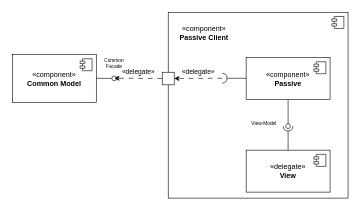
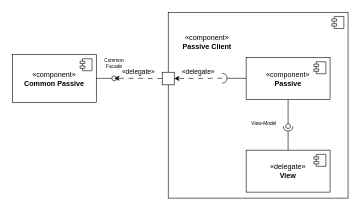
node "«component» Passive Client": moved (204, 33) -> (207, 42)
node "«component» Common Model": label "«component» Common Model" -> "«component» Common Passive"
